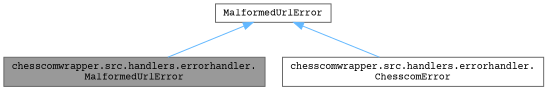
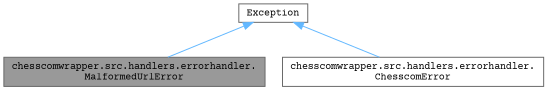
node "MalformedUrlError": label "MalformedUrlError" -> "Exception"
